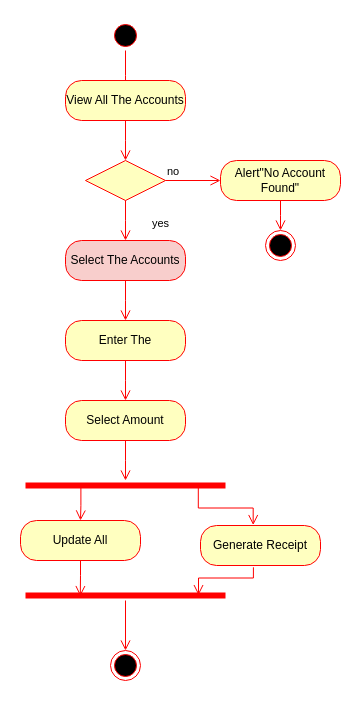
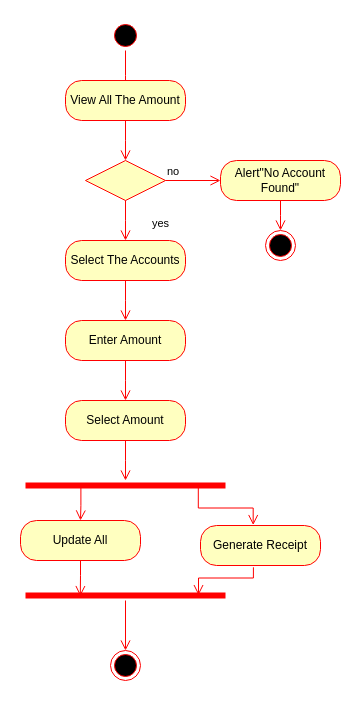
node "View All The Accounts": label "View All The Accounts" -> "View All The Amount"
node "Select The Accounts": fillcolor #f8cecc -> #ffffc0
node "Enter The": label "Enter The" -> "Enter Amount"
